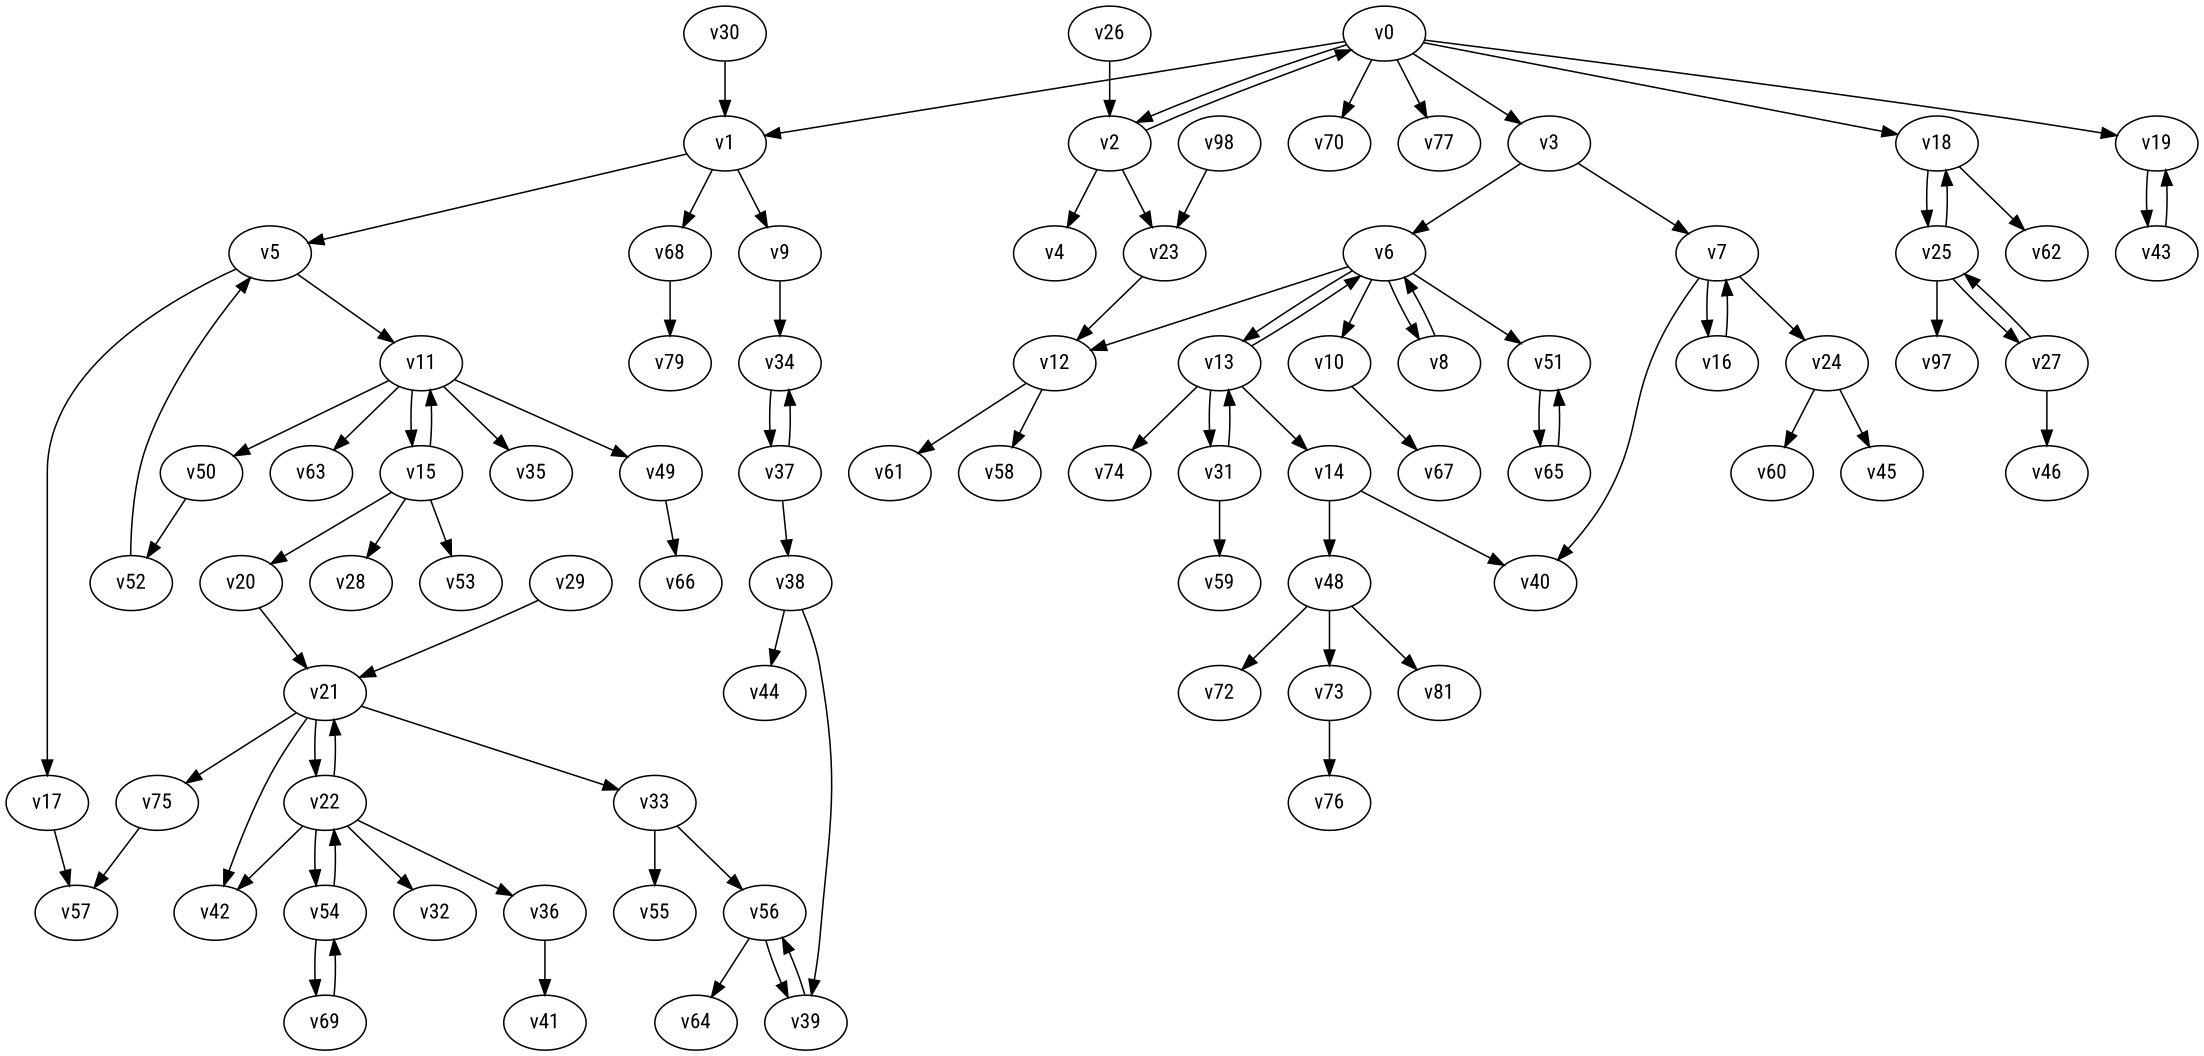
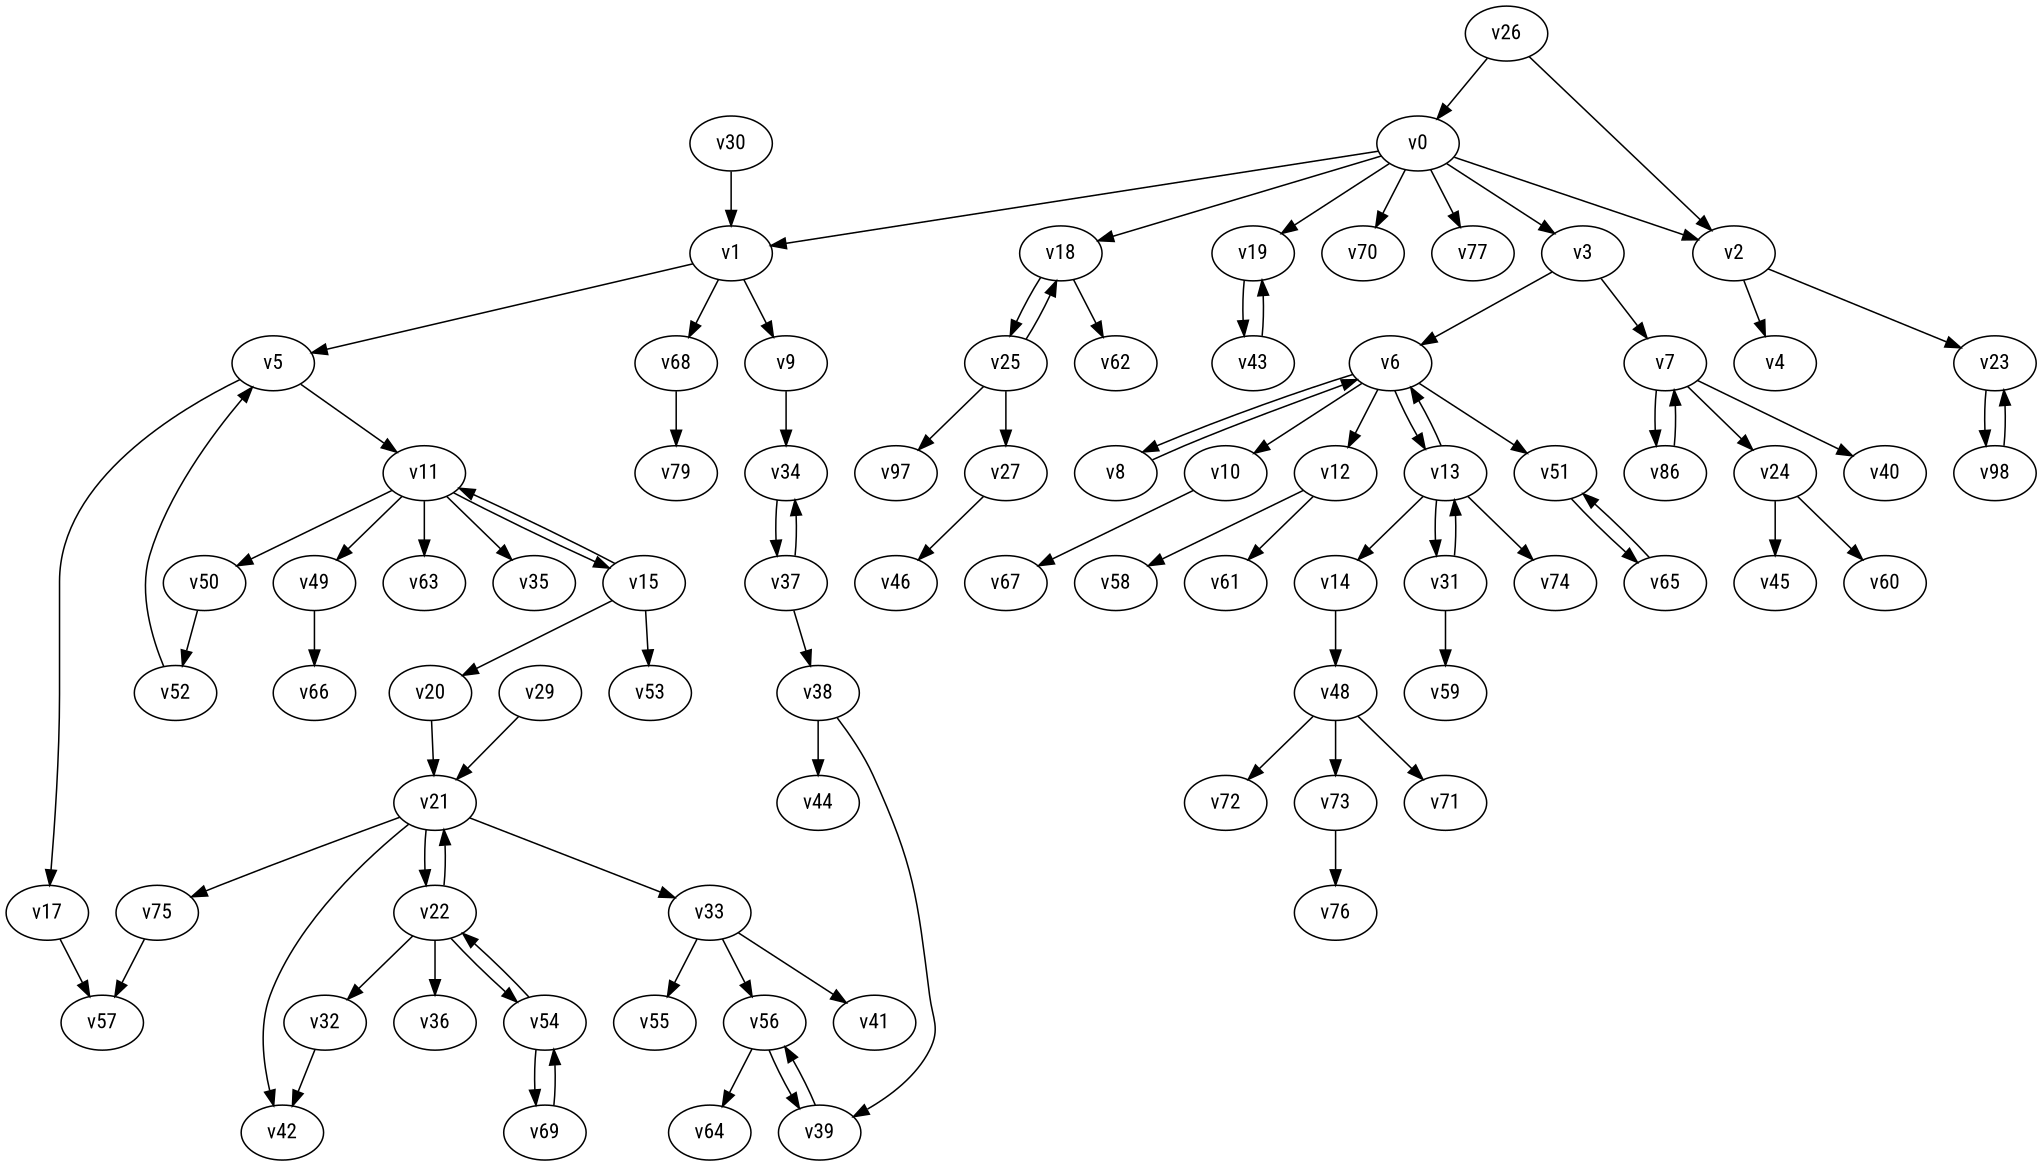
edge "v2" -> "v0": now "v26" -> "v0"
edge "v23" -> "v12": now "v23" -> "v98"
edge "v27" -> "v25": removed
node "v16": label "v16" -> "v86"
edge "v14" -> "v40": removed
node "v28": removed
node "v81": label "v81" -> "v71"
edge "v22" -> "v42": now "v32" -> "v42"
edge "v36" -> "v41": now "v33" -> "v41"
